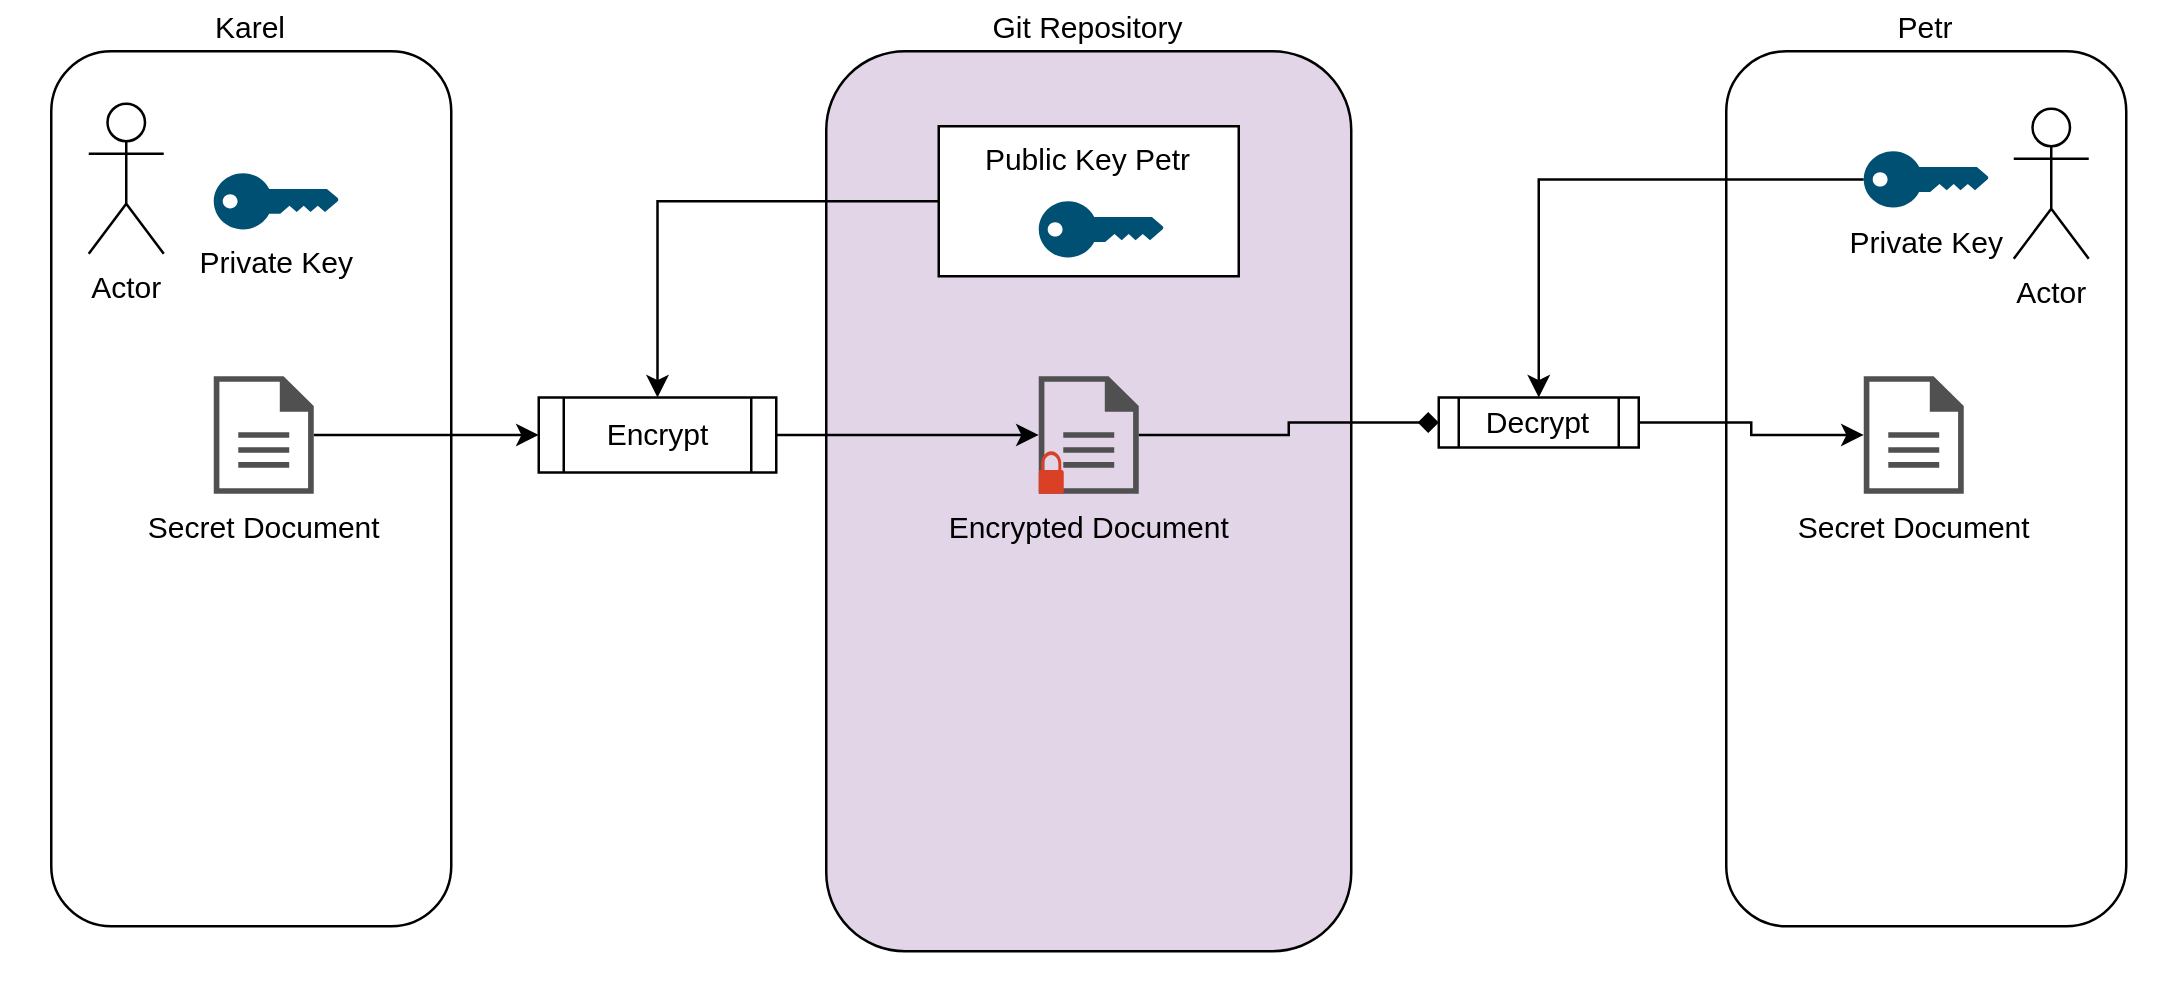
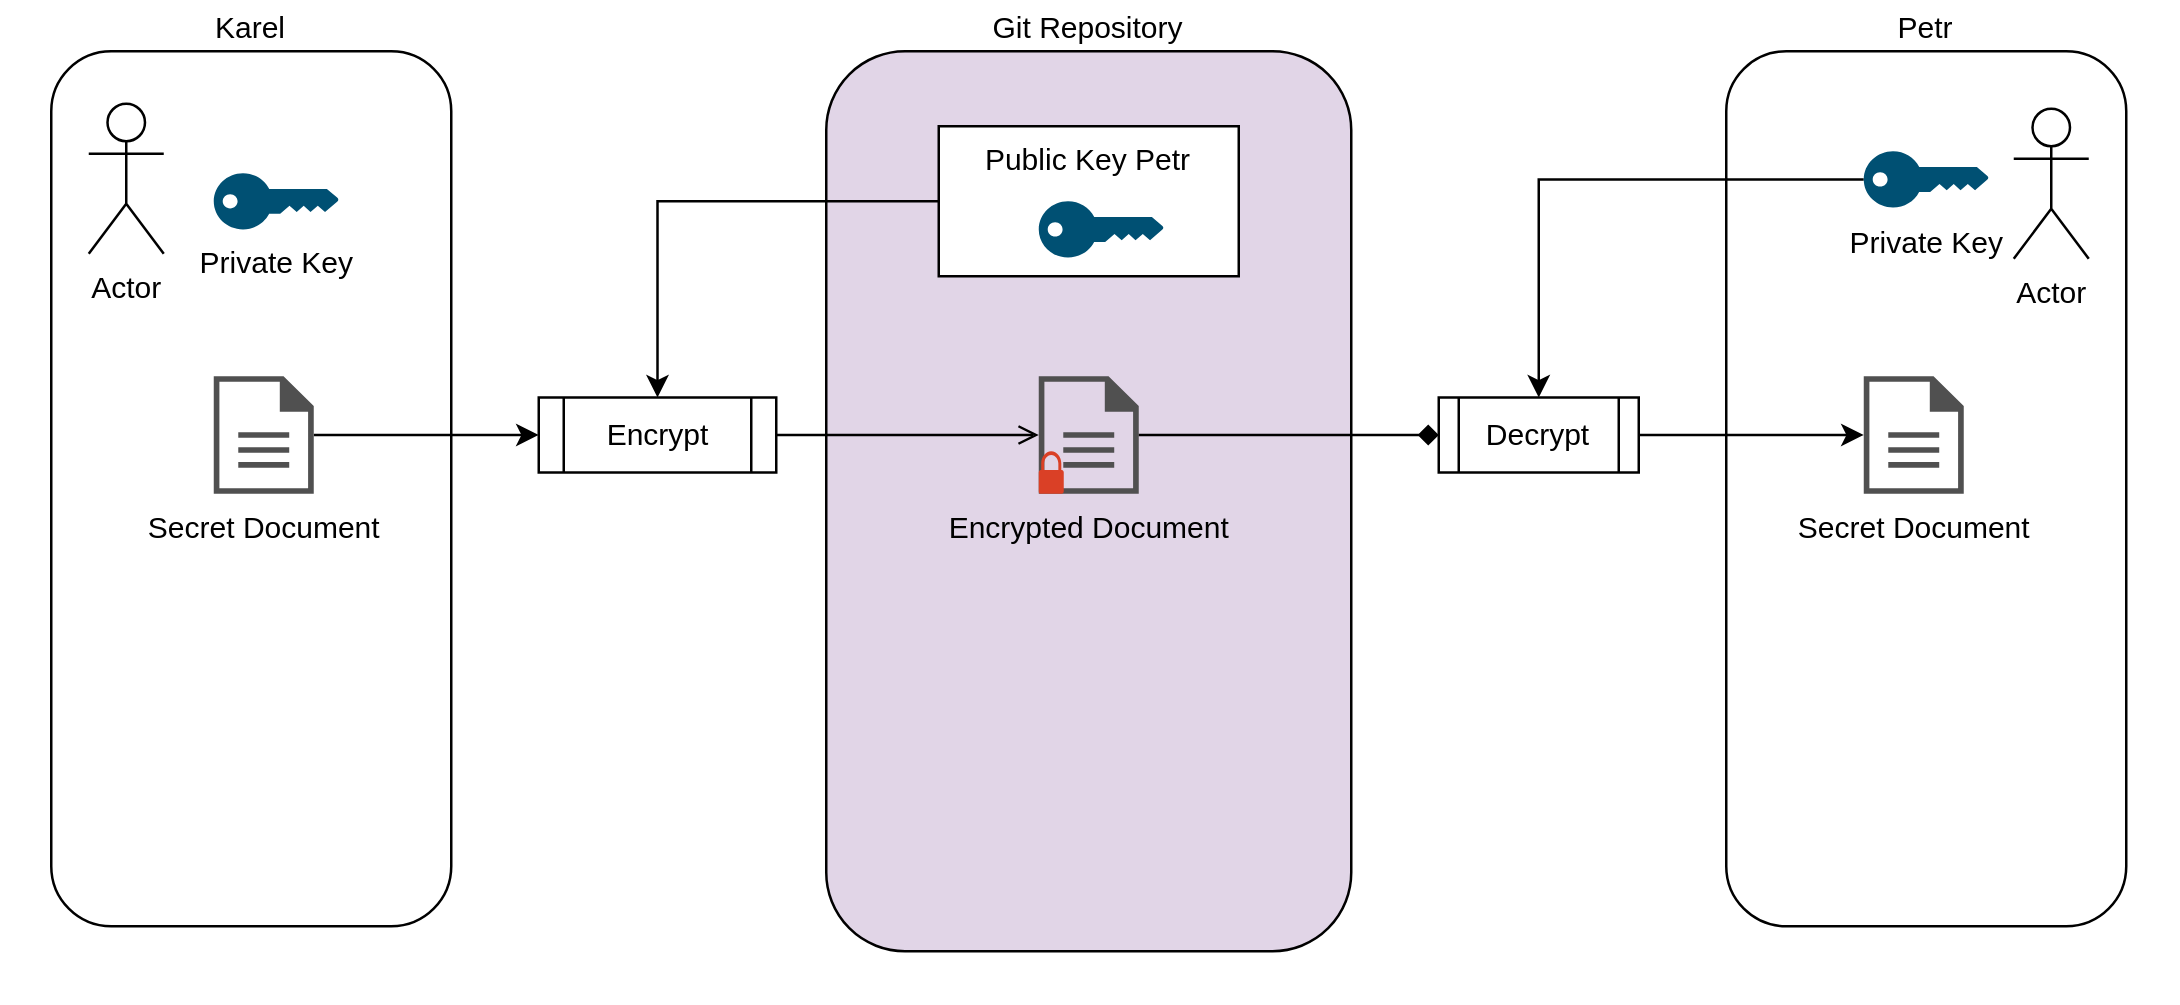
node "Decrypt": size 200x50 -> 200x75
edge "Encrypt" -> "Encrypted Document": arrowhead classic -> open
